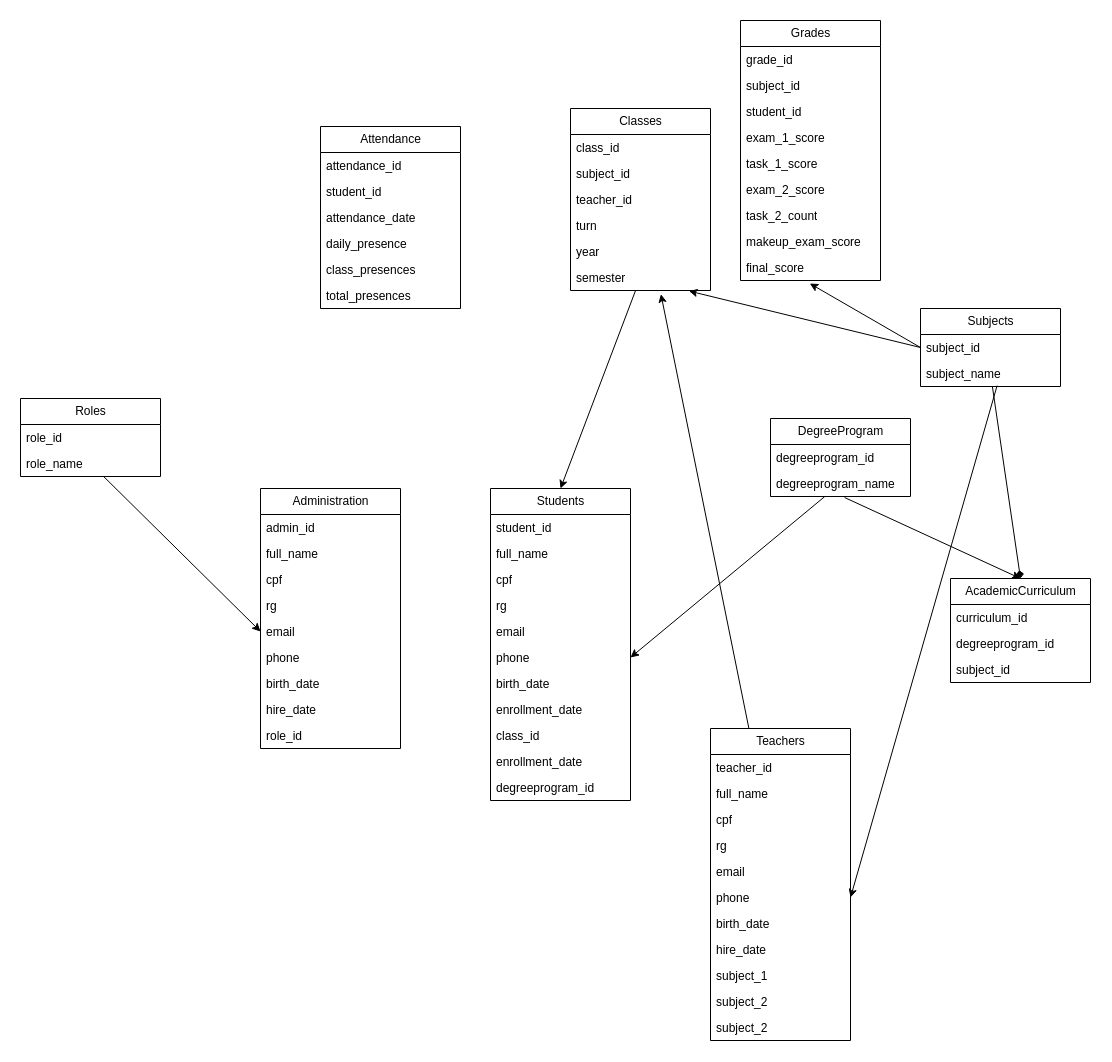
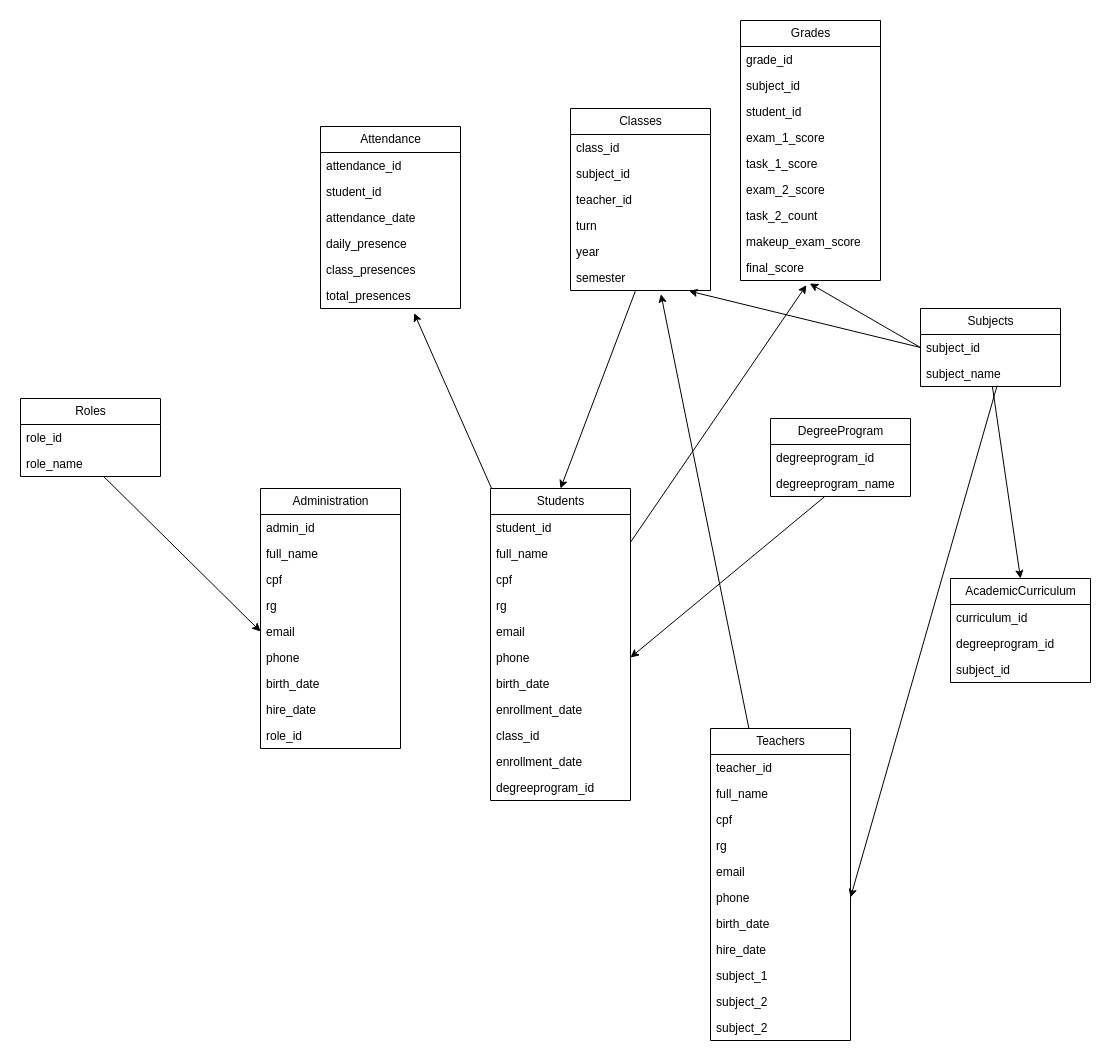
edge "Students" -> "total_presences": added
edge "Students" -> "final_score": added
edge "degreeprogram_name" -> "AcademicCurriculum": removed
edge "subject_name" -> "AcademicCurriculum": arrowhead diamond -> classic
